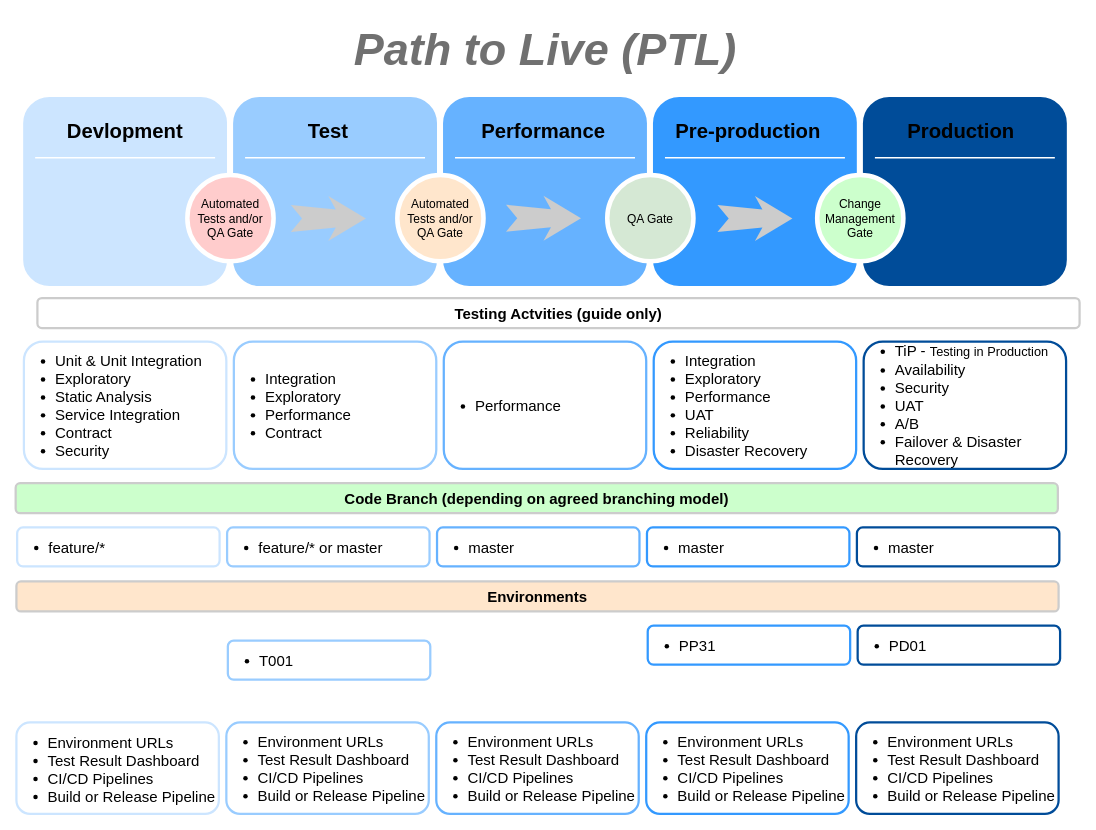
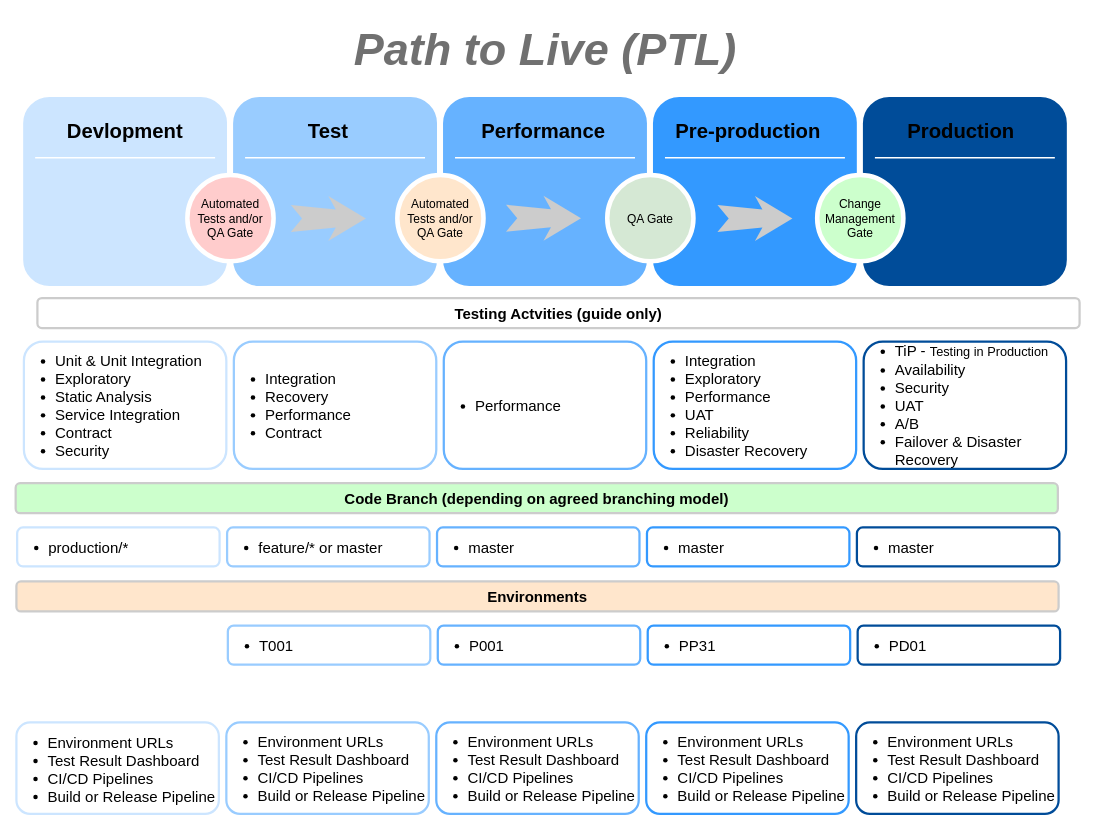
node "Integration Exploratory Performance Contract": label "Integration Exploratory Performance Contract" -> "Integration Recovery Performance Contract"
node "feature/*": label "feature/*" -> "production/*"
node "P001": added
node "T001": moved (329, 660) -> (329, 645)
